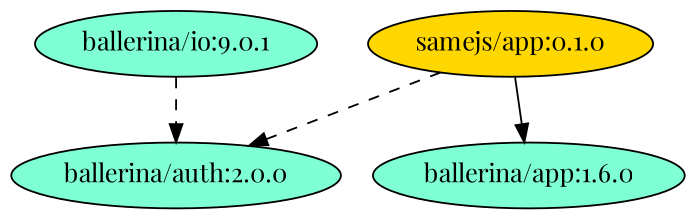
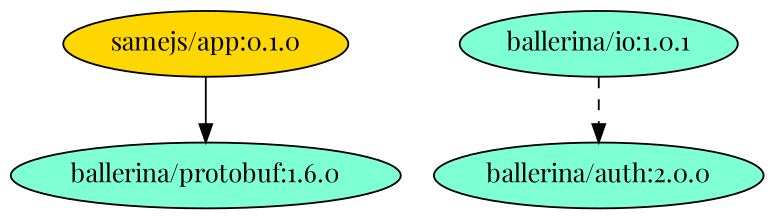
node "ballerina/io:9.0.1": label "ballerina/io:9.0.1" -> "ballerina/io:1.0.1"
edge "samejs/app:0.1.0" -> "ballerina/auth:2.0.0": removed
node "ballerina/app:1.6.0": label "ballerina/app:1.6.0" -> "ballerina/protobuf:1.6.0"
